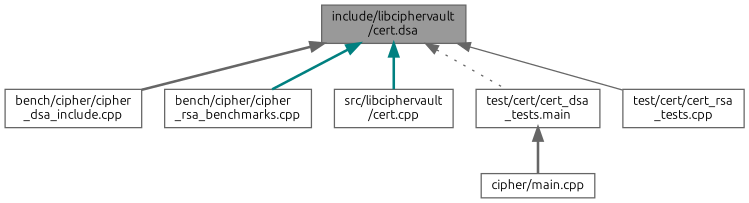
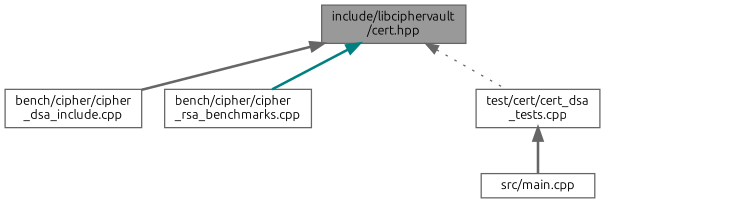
node "include/libciphervault /cert.dsa": label "include/libciphervault /cert.dsa" -> "include/libciphervault /cert.hpp"
node "src/libciphervault /cert.cpp": removed
node "test/cert/cert_dsa _tests.main": label "test/cert/cert_dsa _tests.main" -> "test/cert/cert_dsa _tests.cpp"
node "test/cert/cert_rsa _tests.cpp": removed
node "cipher/main.cpp": label "cipher/main.cpp" -> "src/main.cpp"
